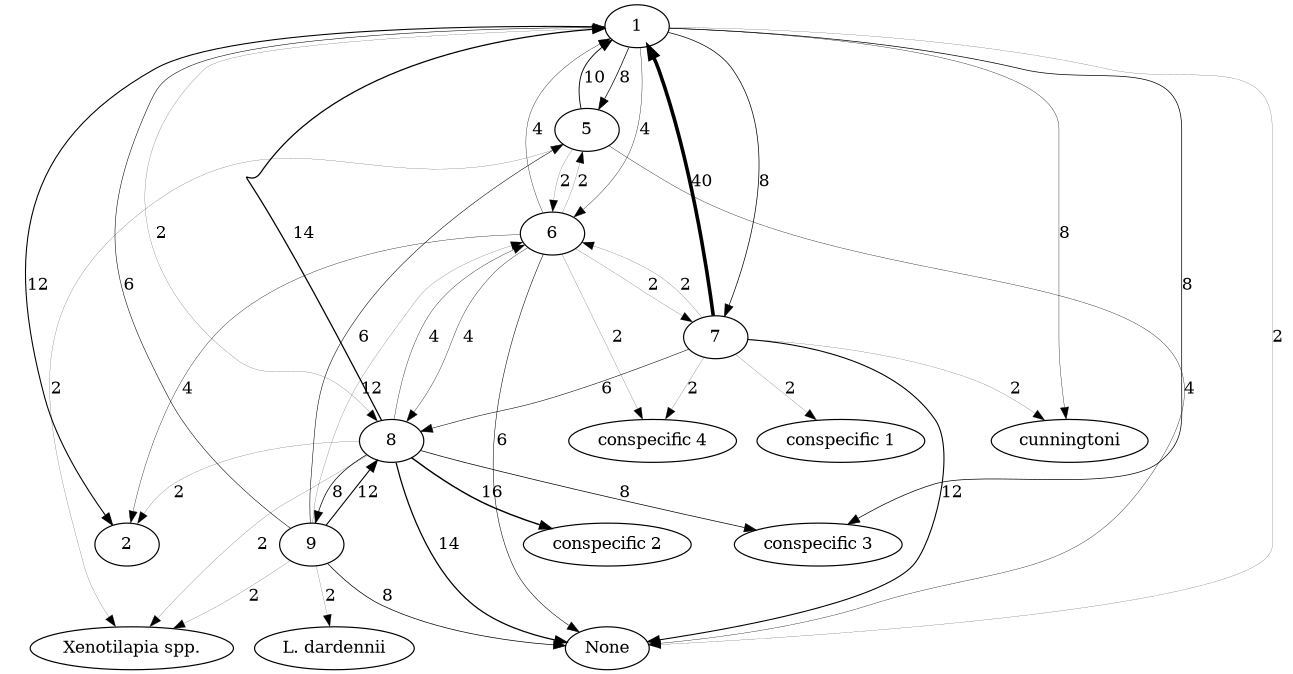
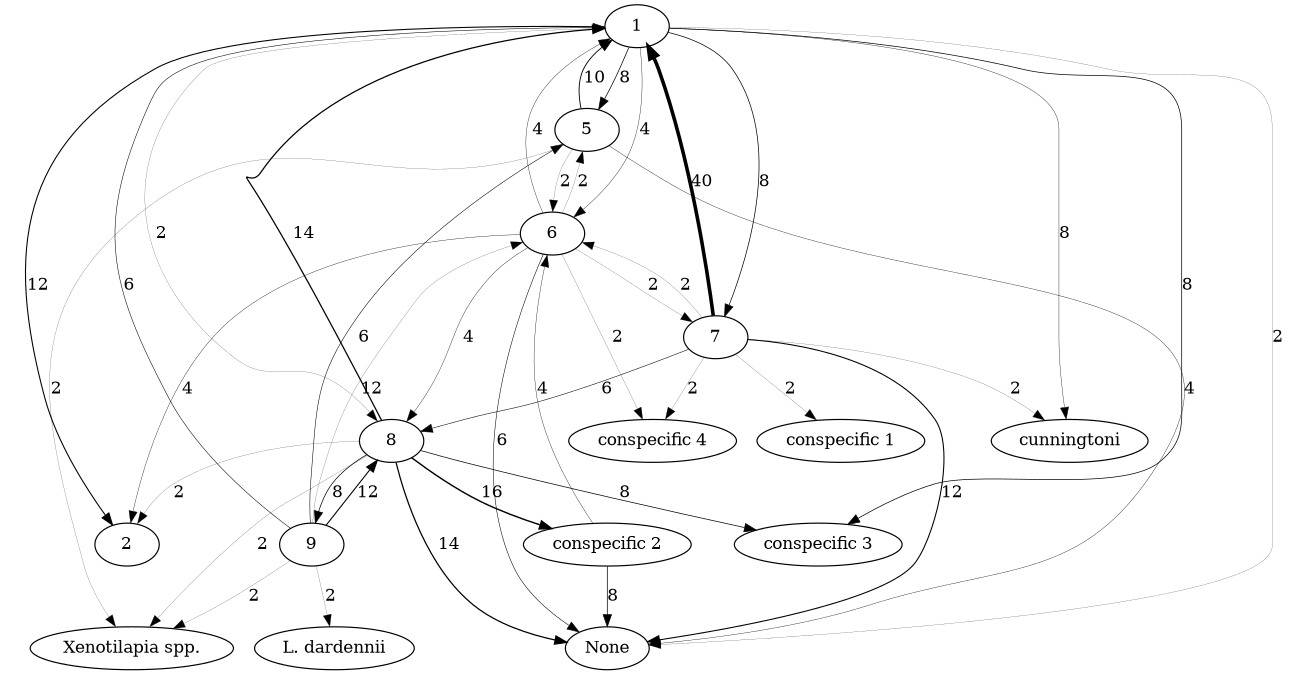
edge "8" -> "6": now "conspecific 2" -> "6"
edge "9" -> "None": now "conspecific 2" -> "None"
